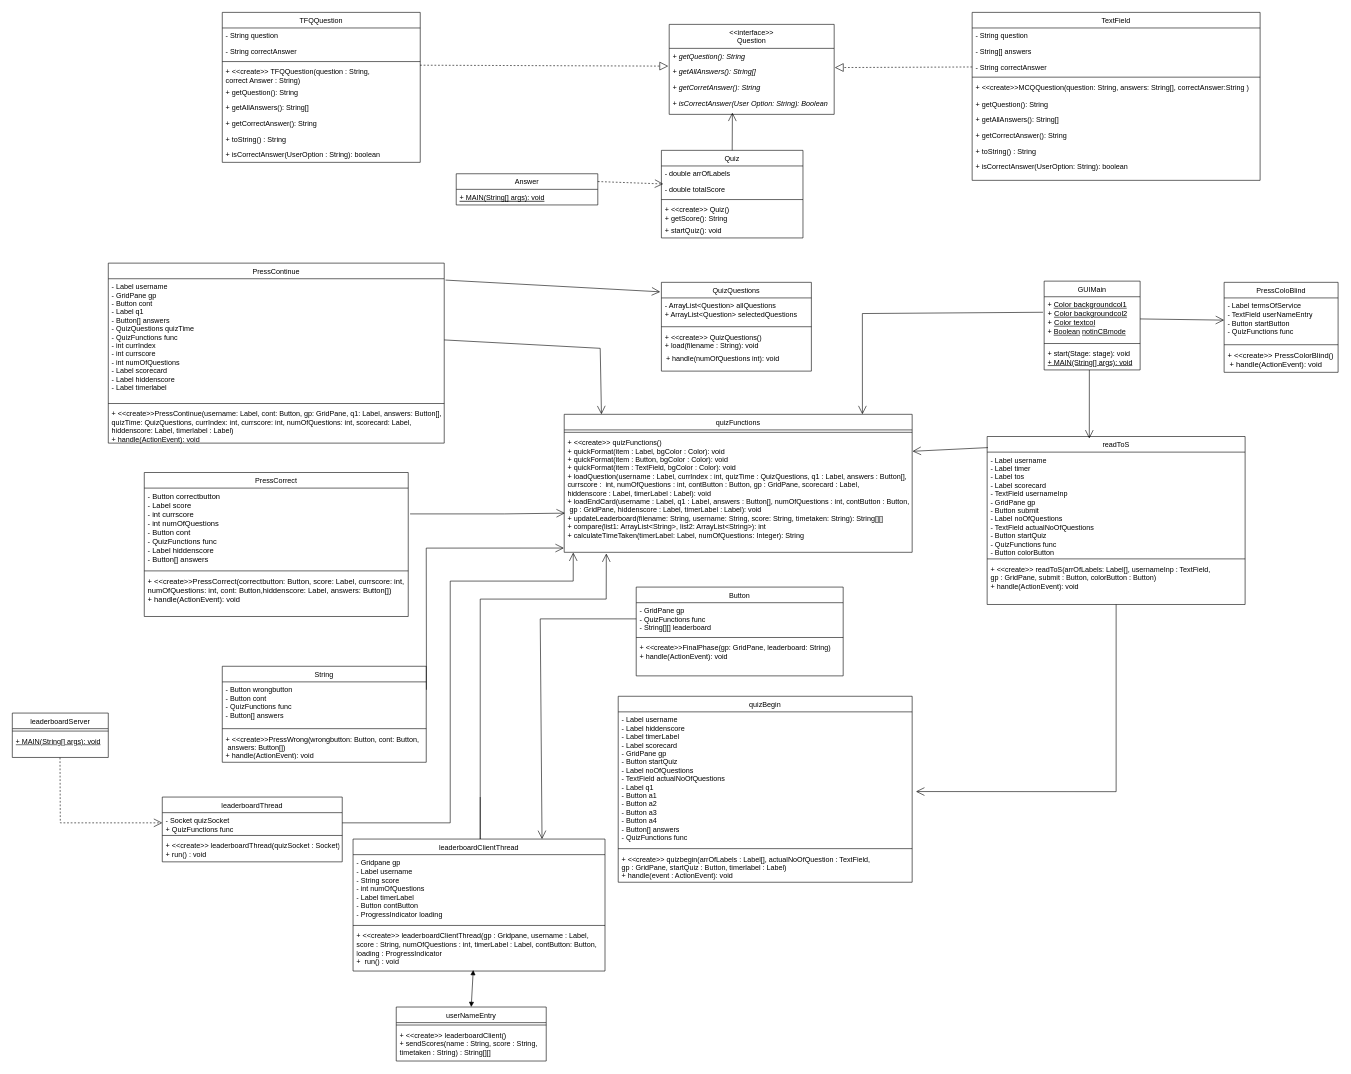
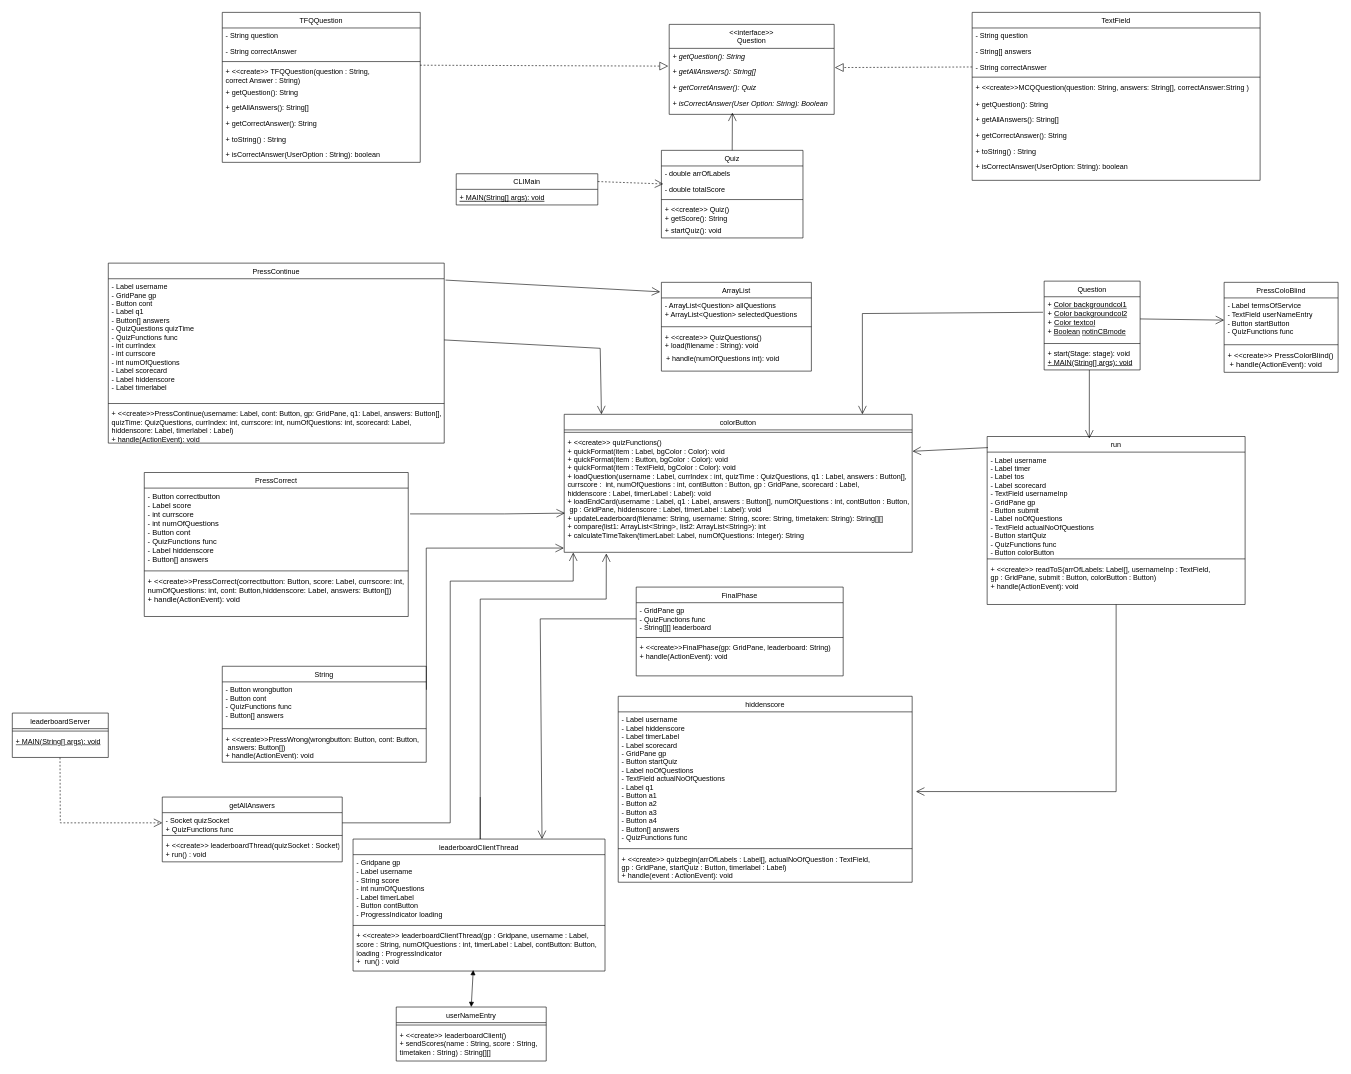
node "+ getCorretAnswer(): String": label "+ getCorretAnswer(): String" -> "+ getCorretAnswer(): Quiz"
node "Answer": label "Answer" -> "CLIMain"
node "QuizQuestions": label "QuizQuestions" -> "ArrayList"
node "GUIMain": label "GUIMain" -> "Question"
node "quizFunctions": label "quizFunctions" -> "colorButton"
node "readToS": label "readToS" -> "run"
node "Button": label "Button" -> "FinalPhase"
node "quizBegin": label "quizBegin" -> "hiddenscore"
node "leaderboardThread": label "leaderboardThread" -> "getAllAnswers"
